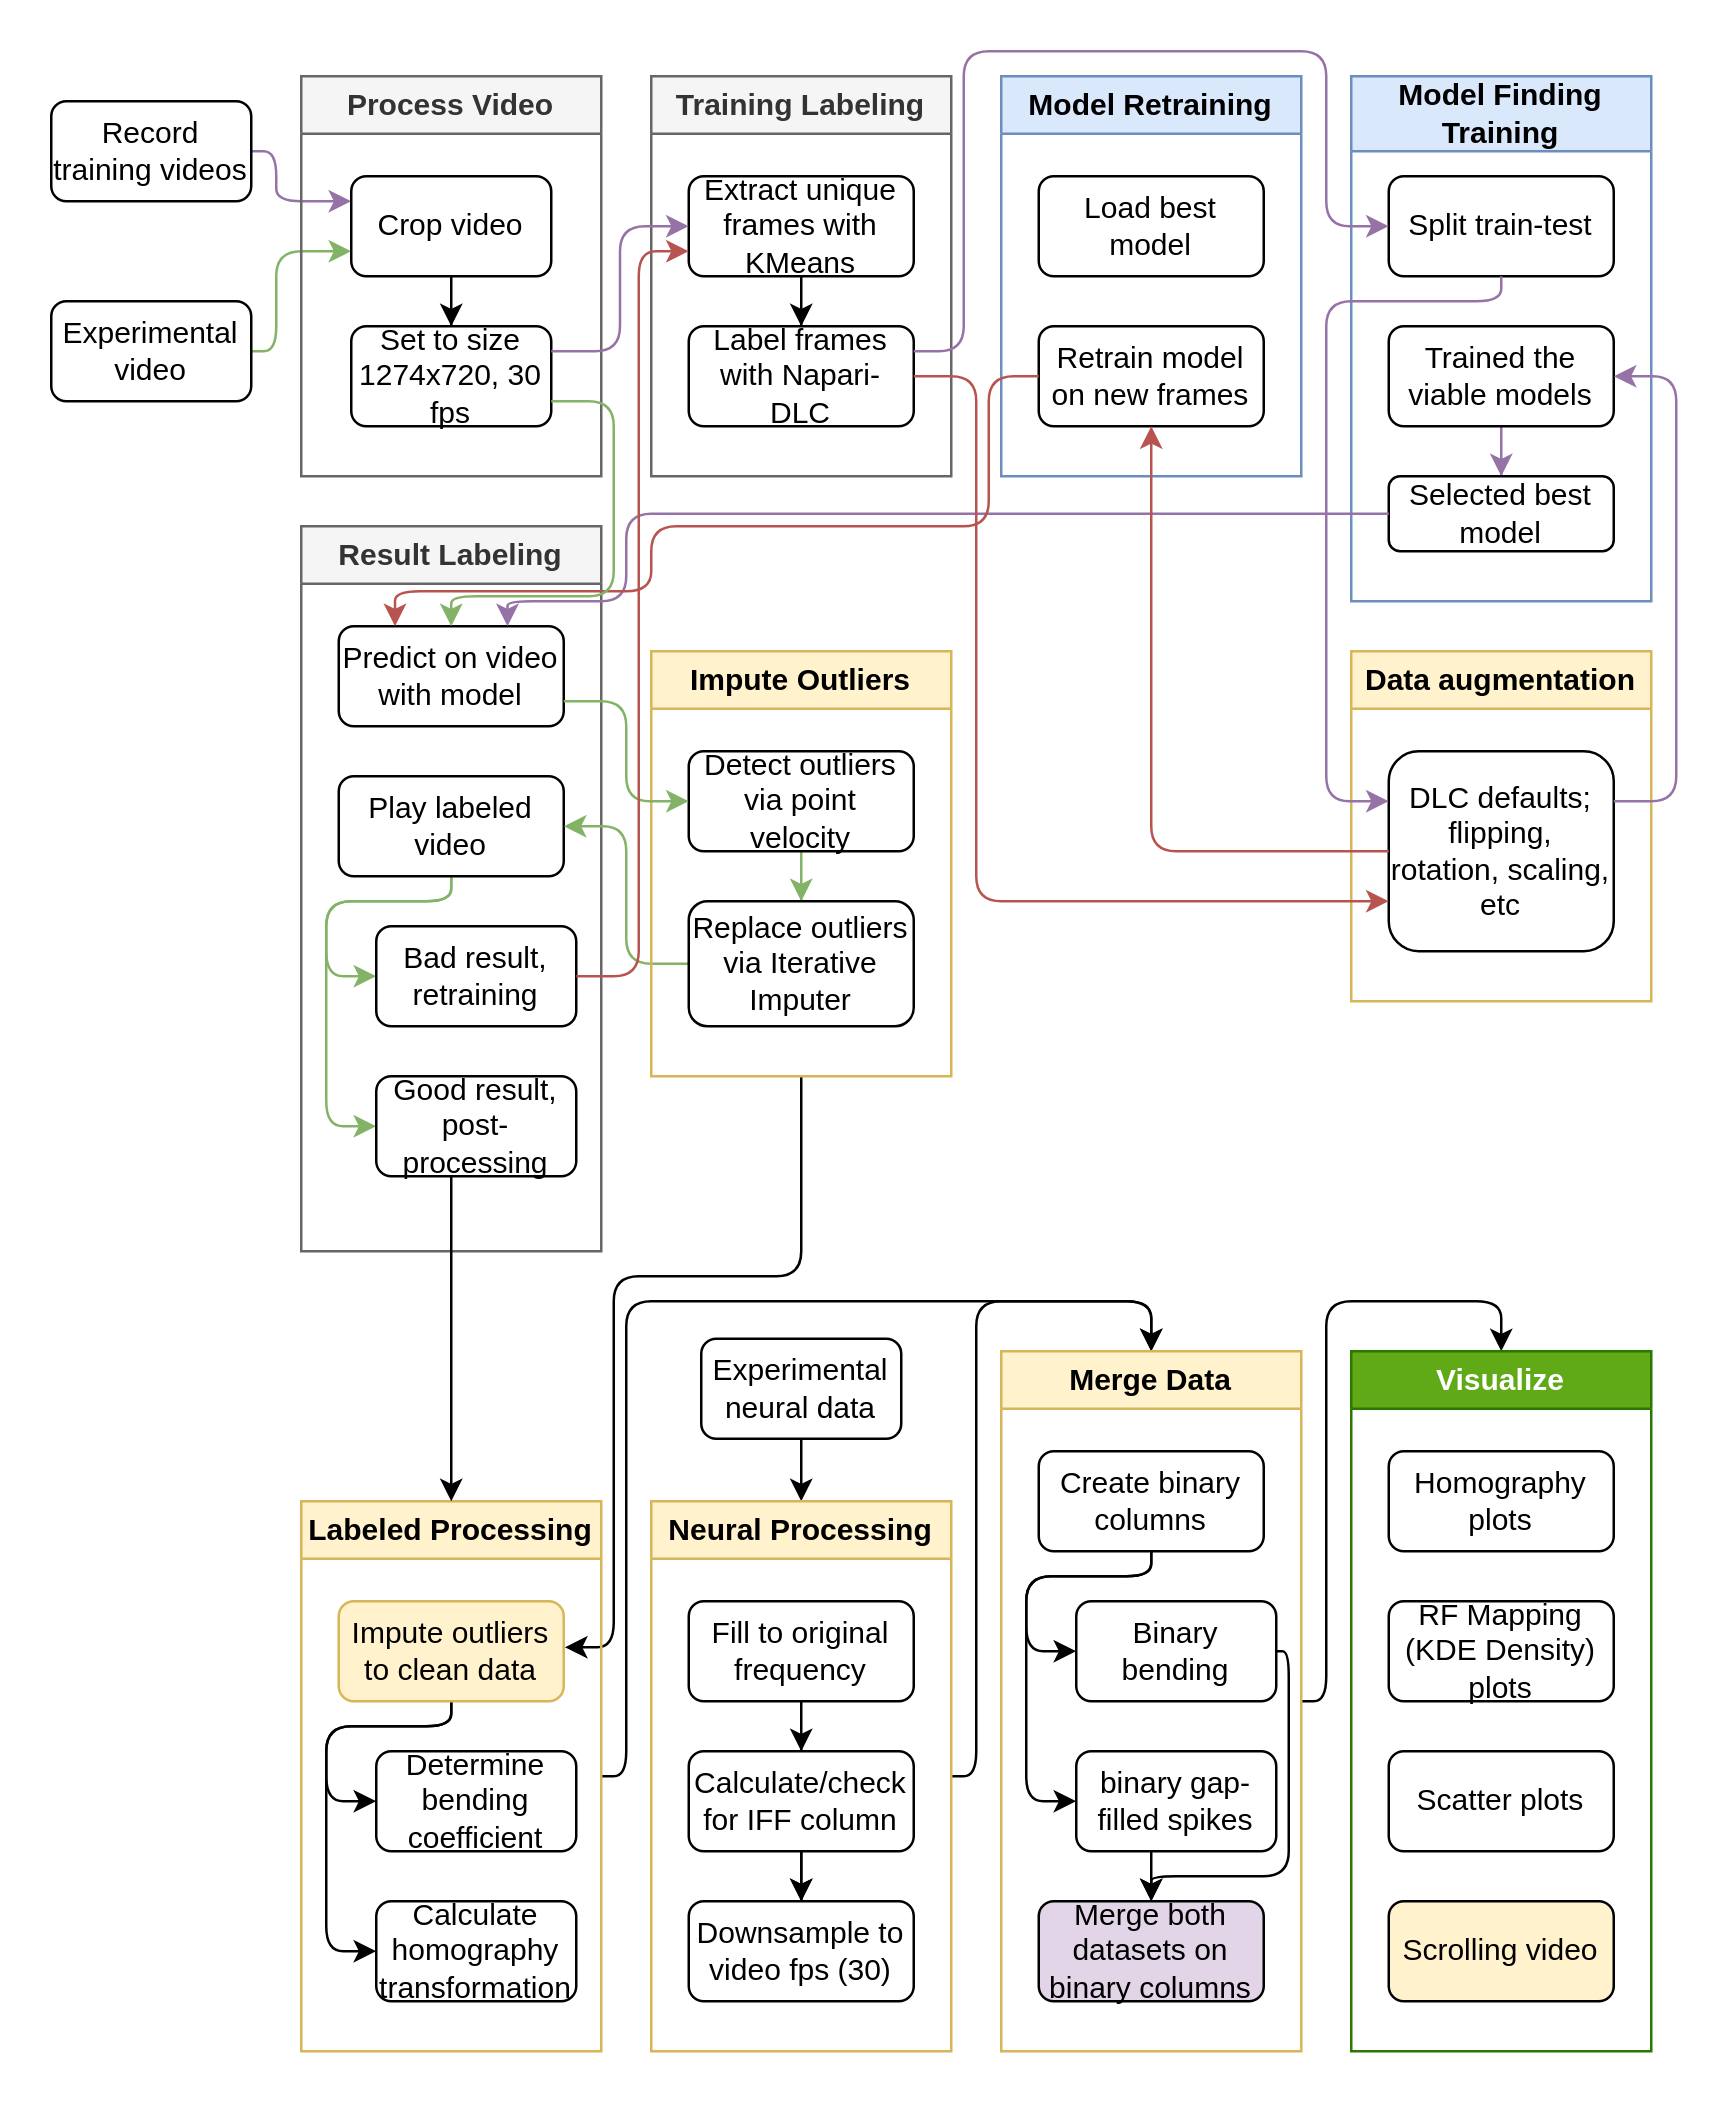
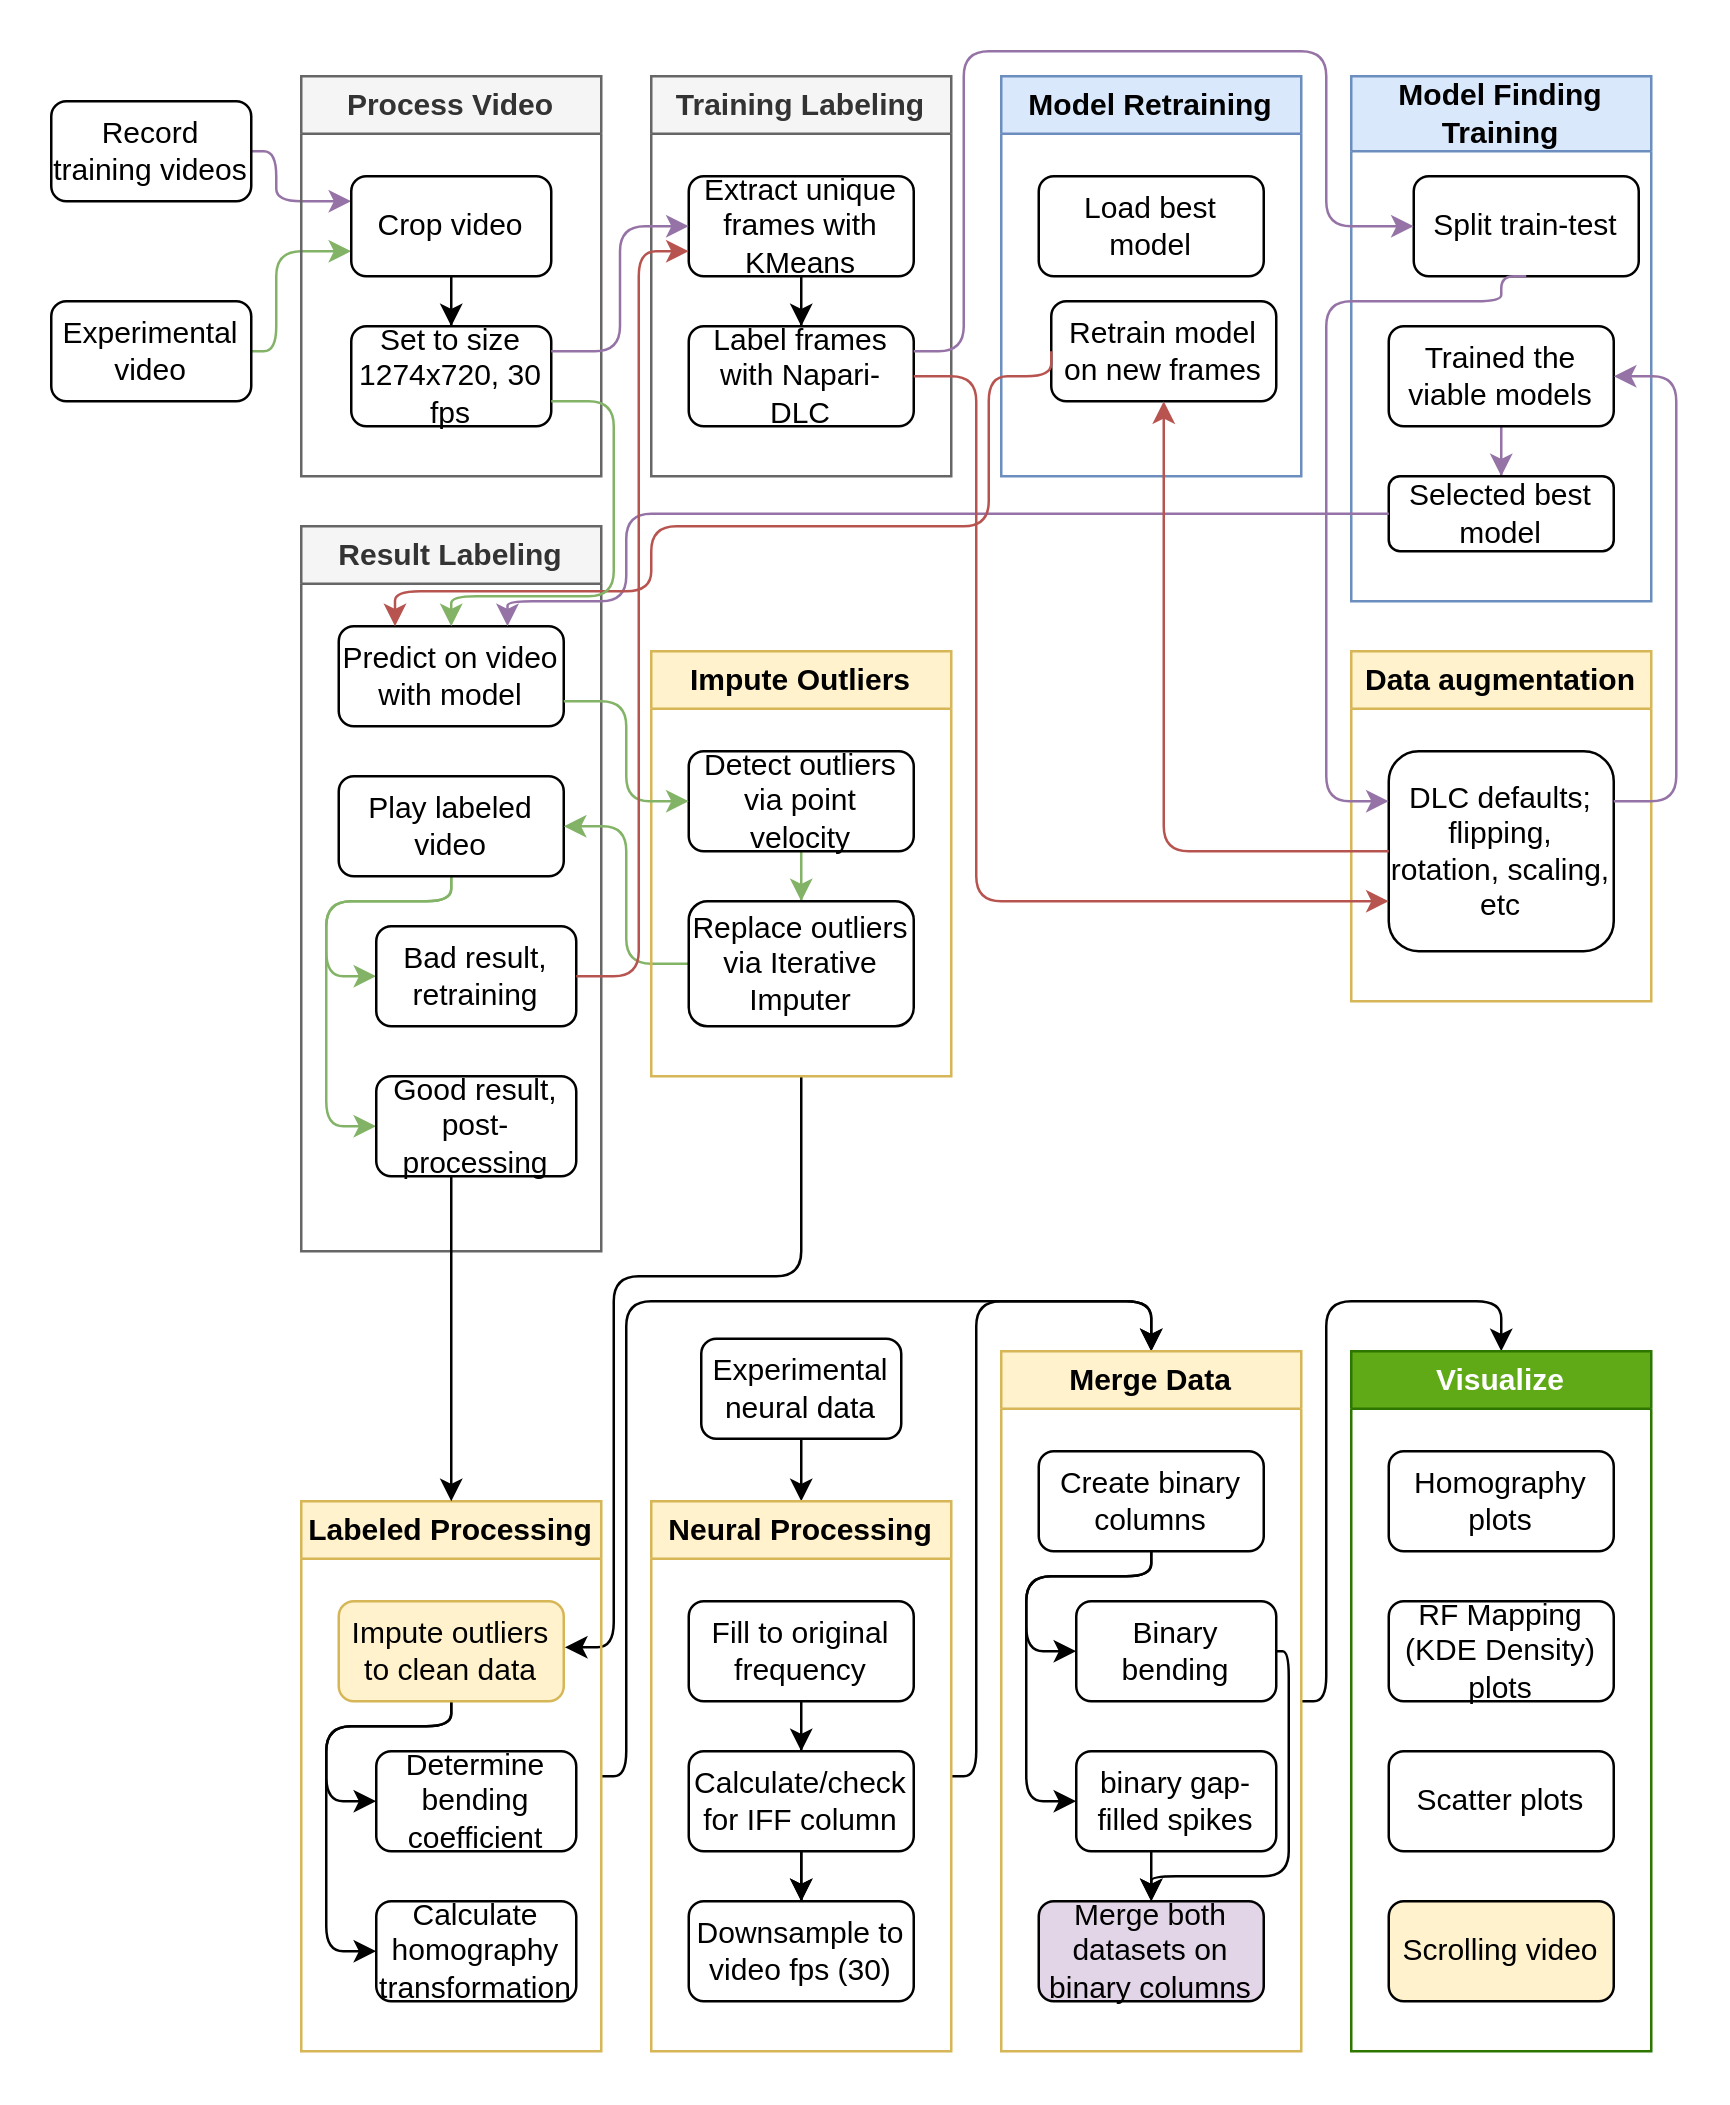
node "Split train-test": moved (1501, 226) -> (1526, 226)
node "Retrain model on new frames": moved (1151, 376) -> (1164, 351)
